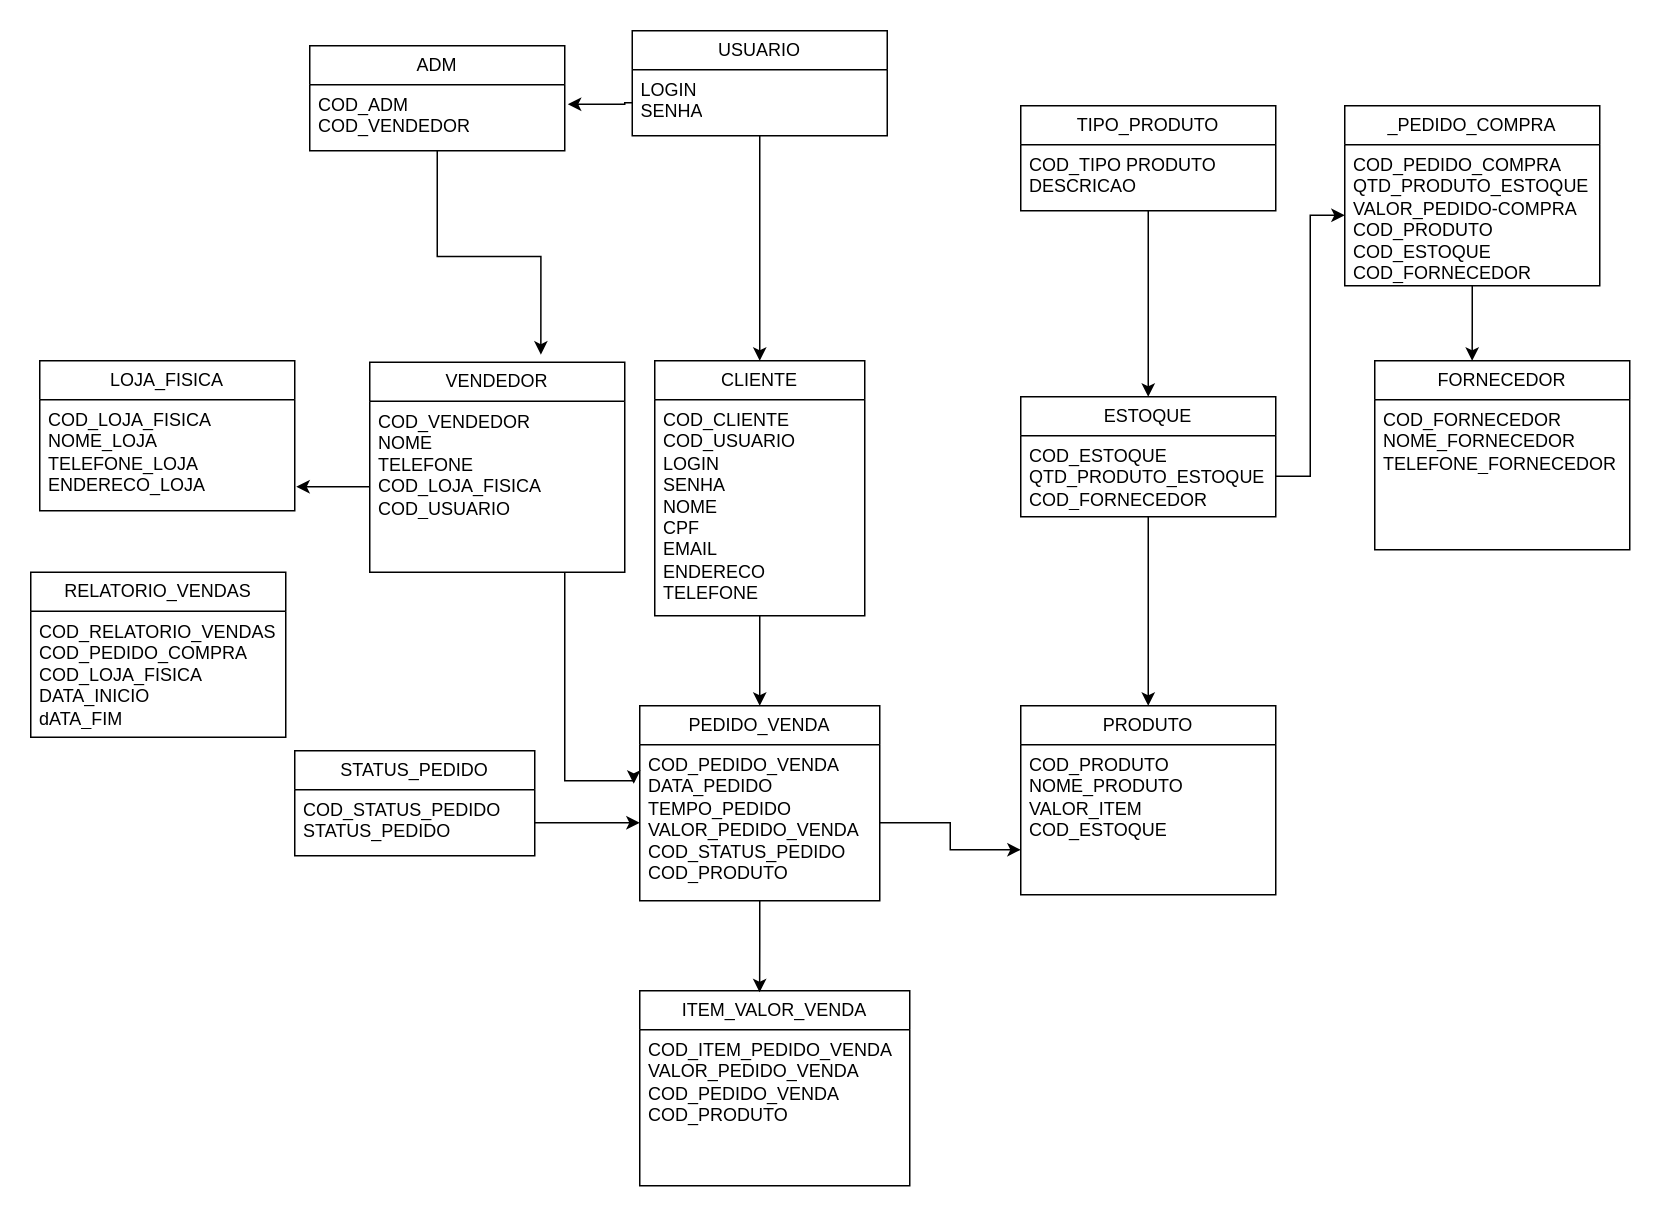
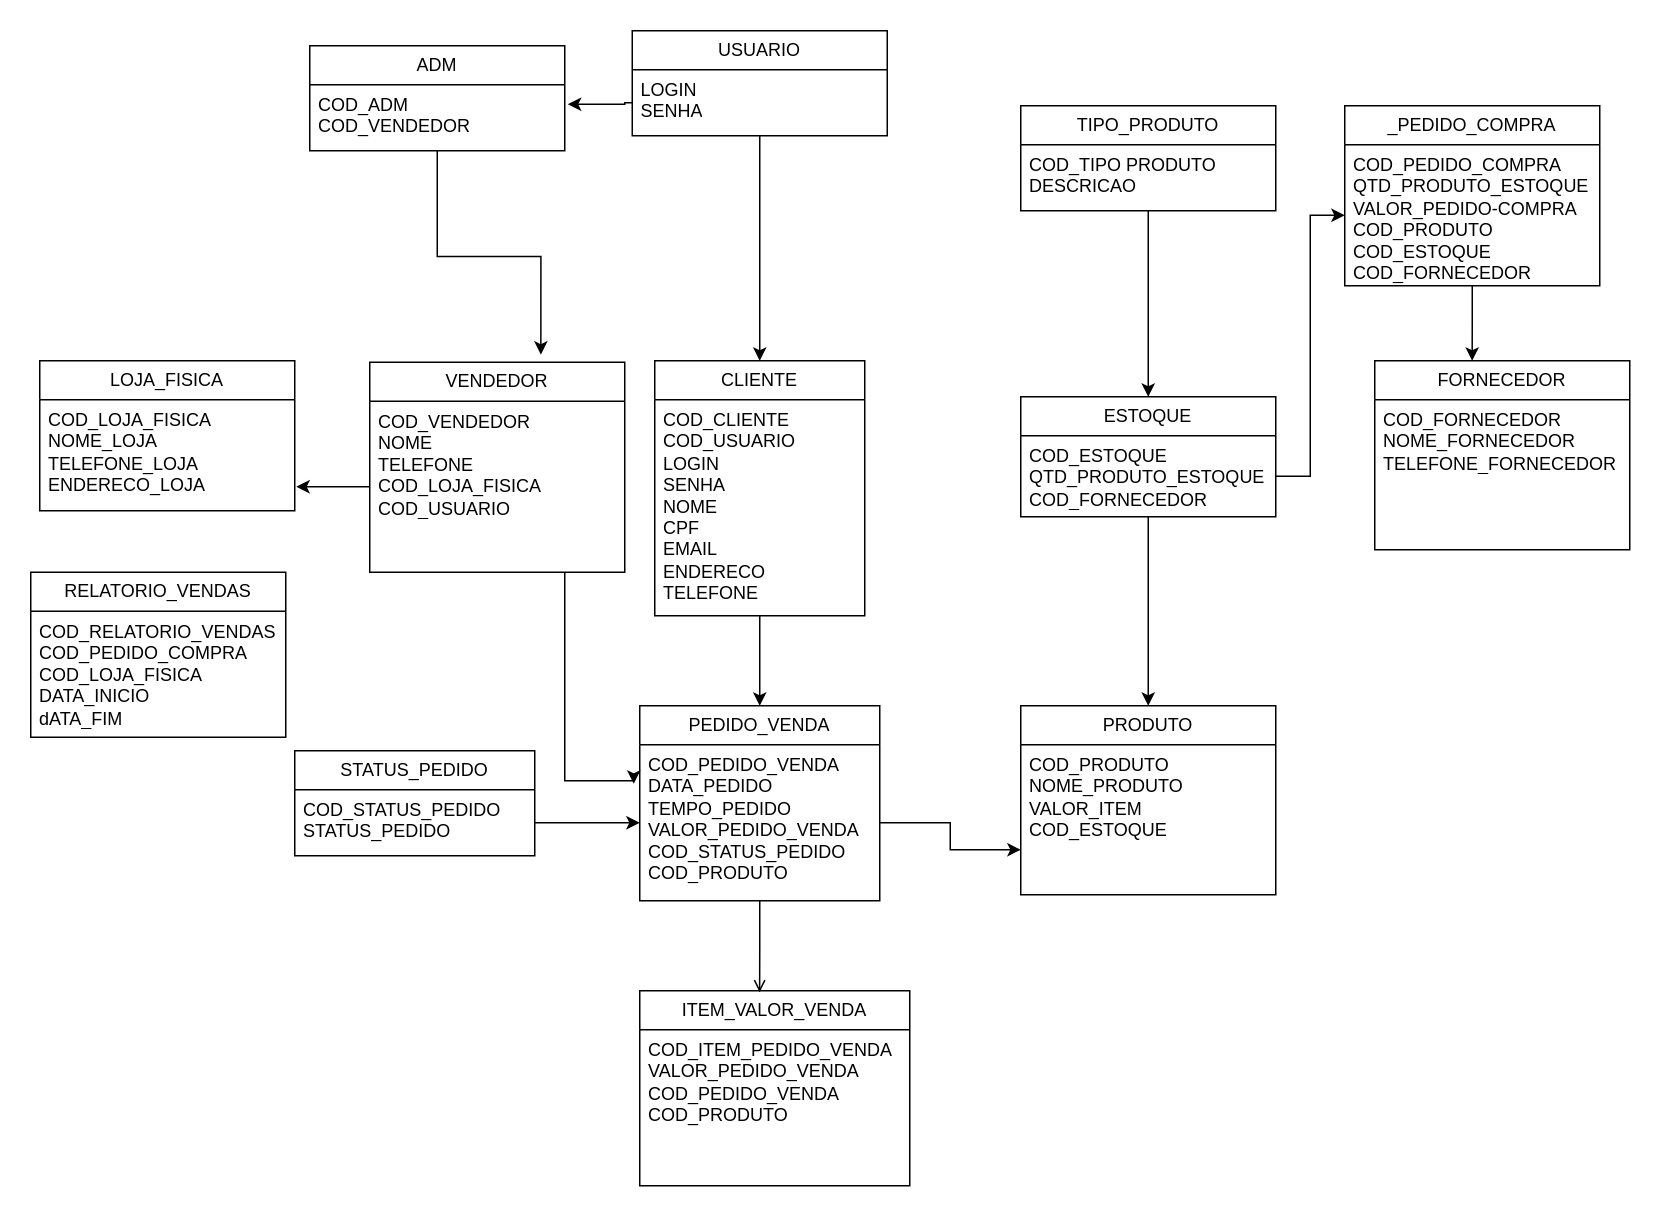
edge "PEDIDO_VENDA" -> "ITEM_VALOR_VENDA": arrowhead classic -> open
